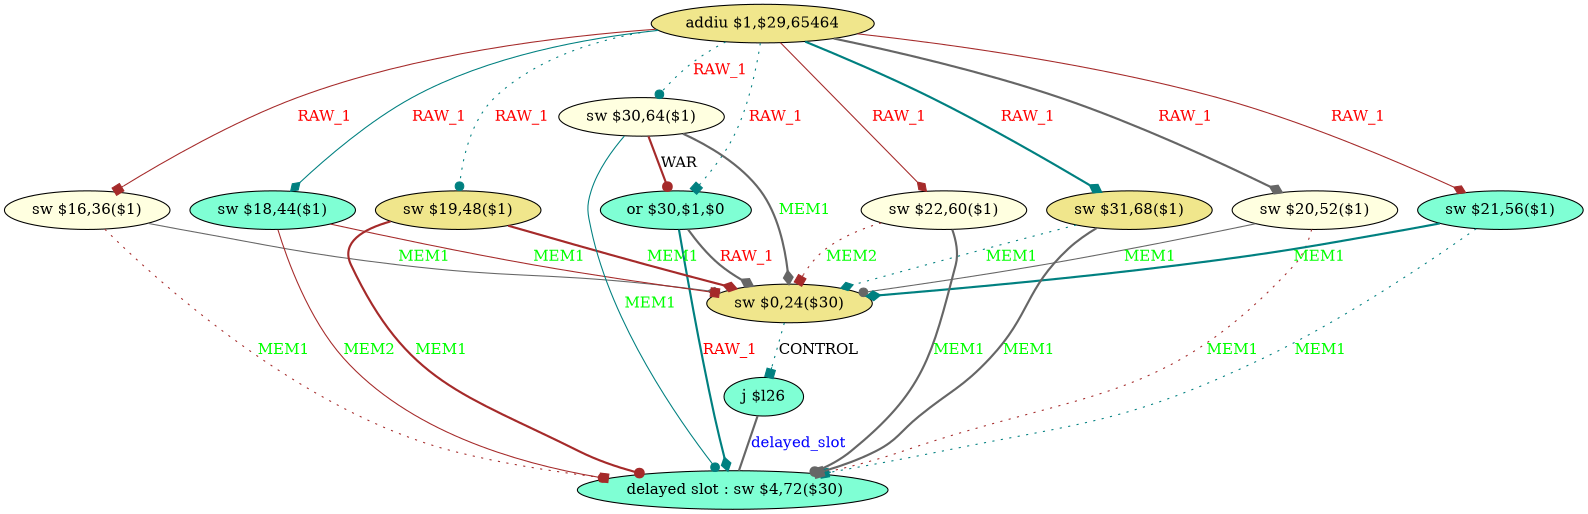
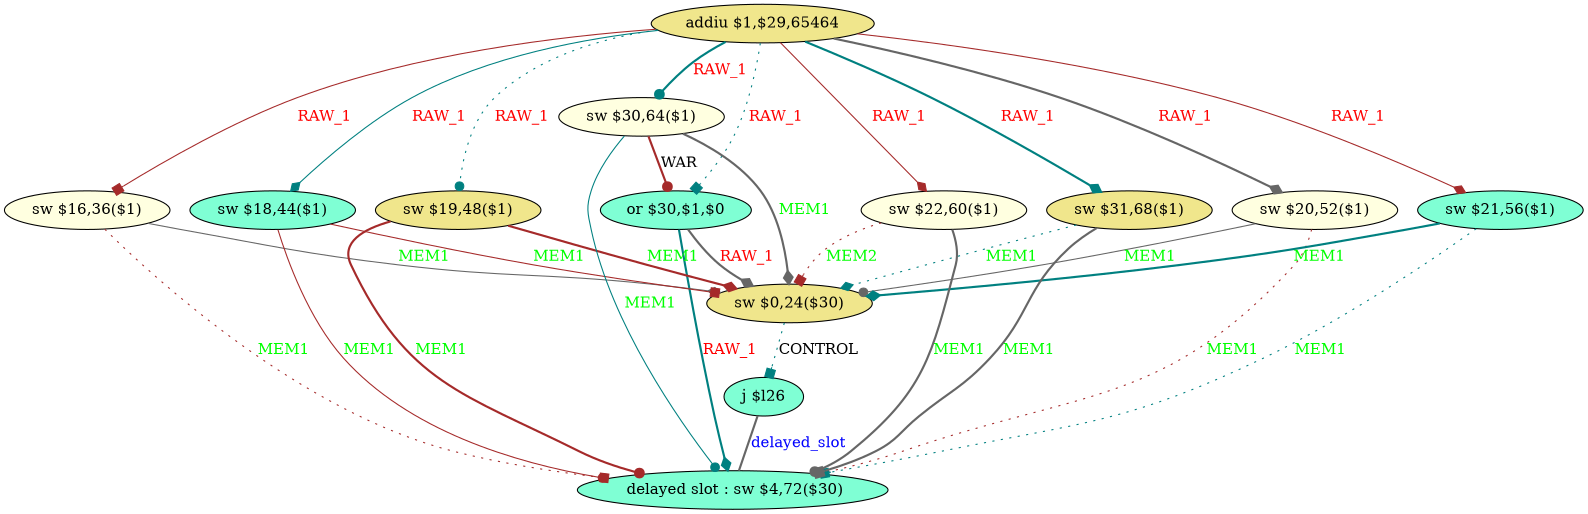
edge "addiu $1,$29,65464" -> "sw $30,64($1)": style dotted -> bold
edge "sw $18,44($1)" -> "delayed slot : sw $4,72($30)": label "MEM2" -> "MEM1"
